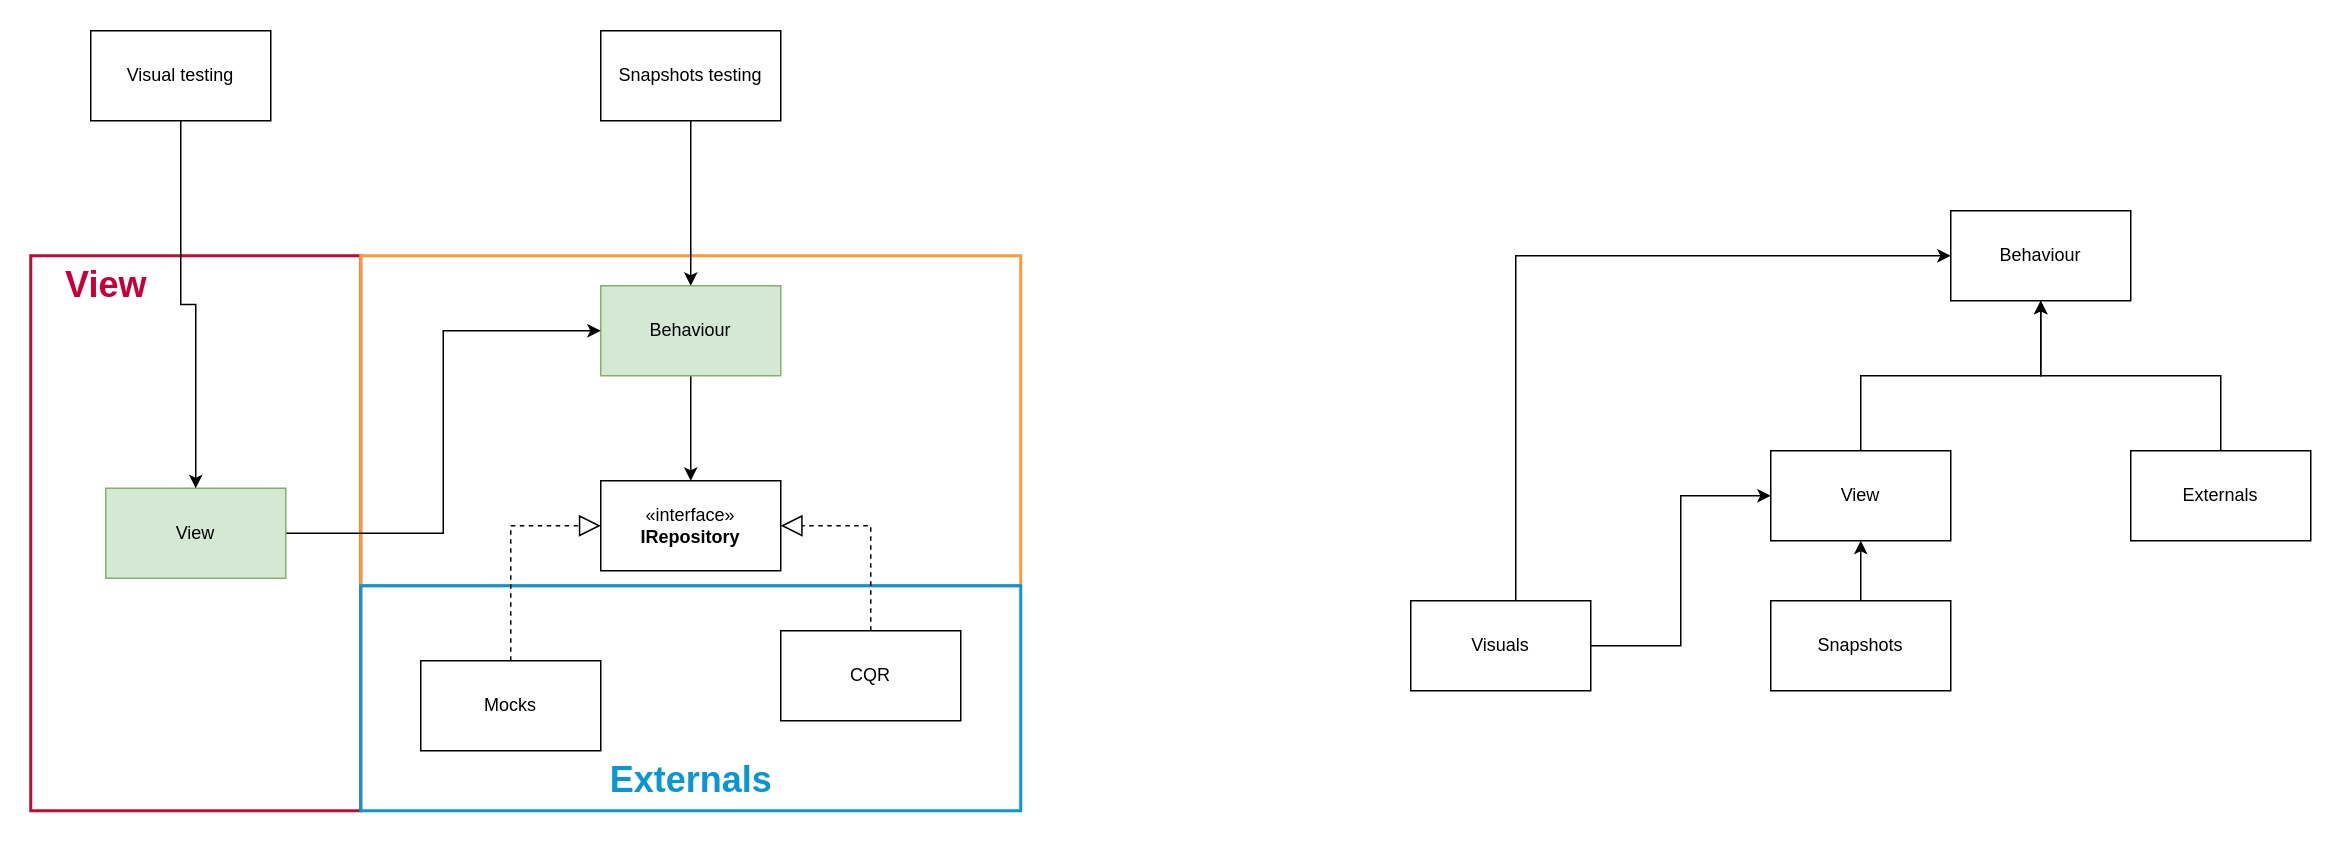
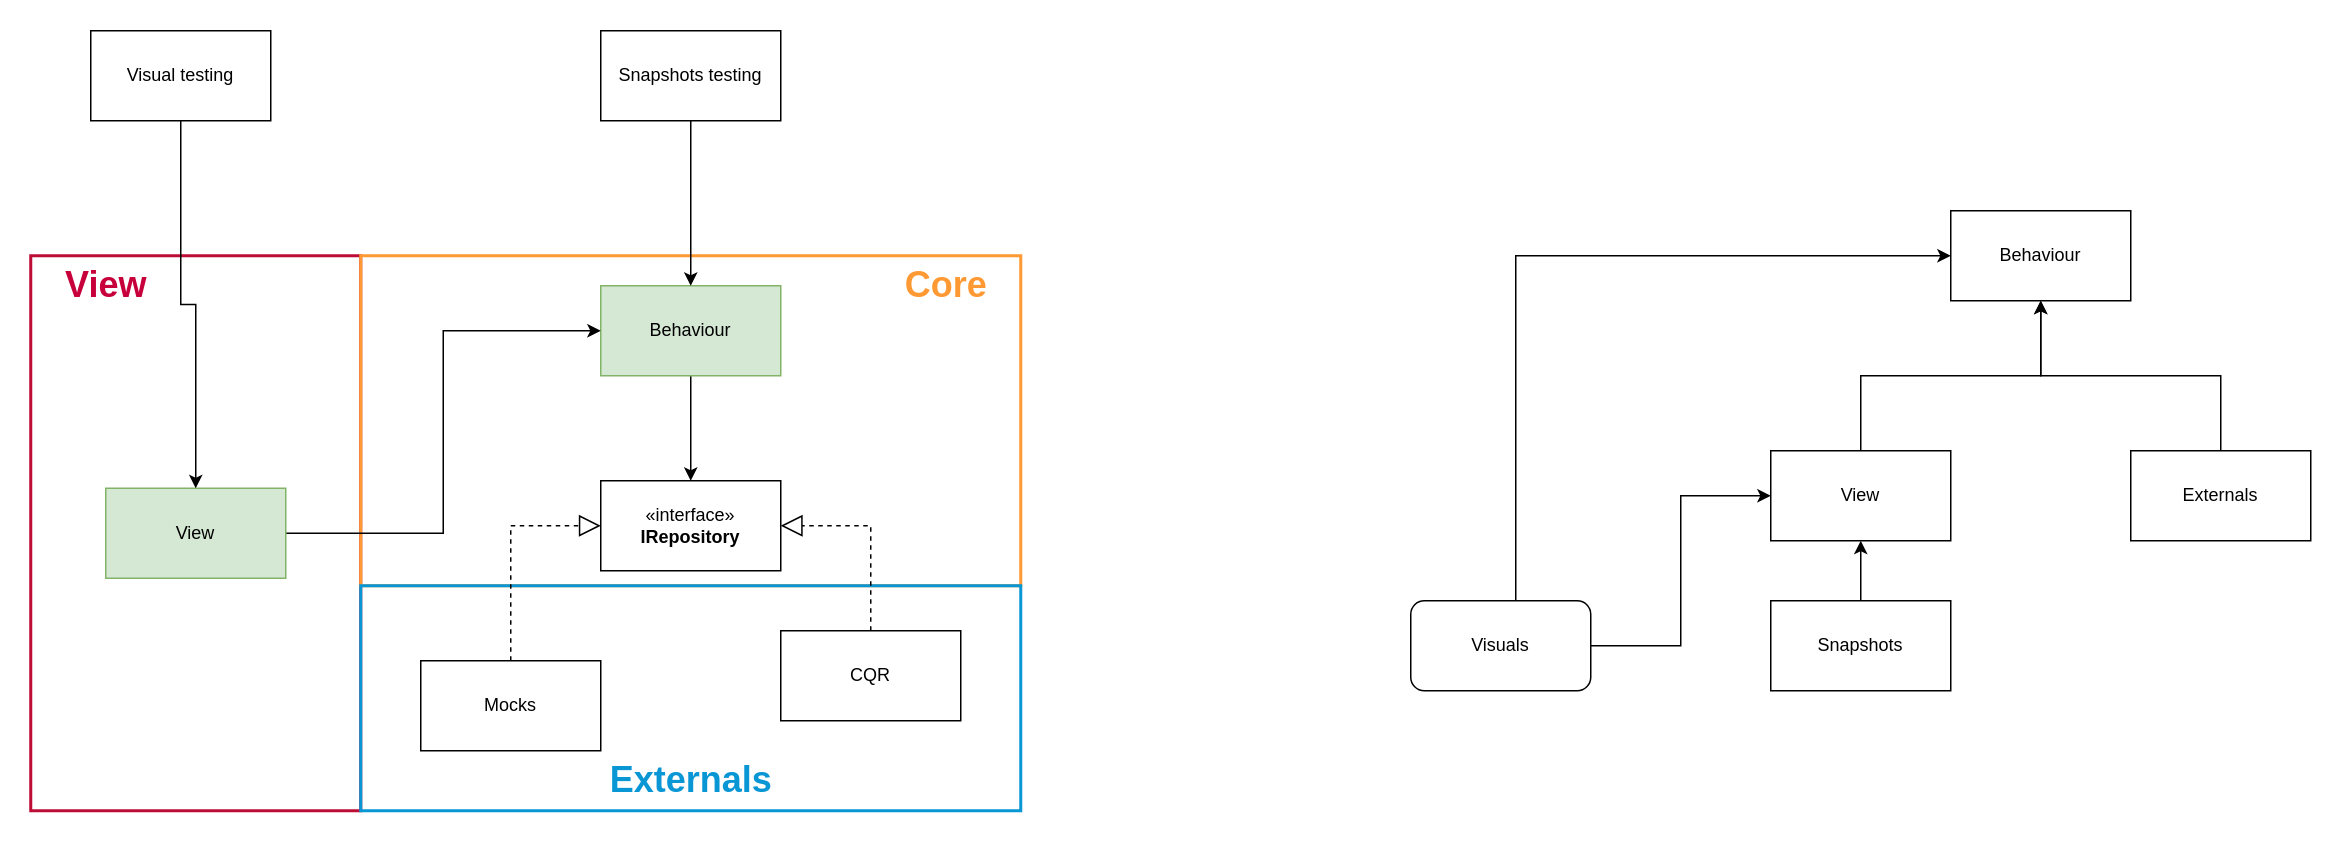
node "Core": added
node "Visuals": shape rectangle -> rounded rectangle
